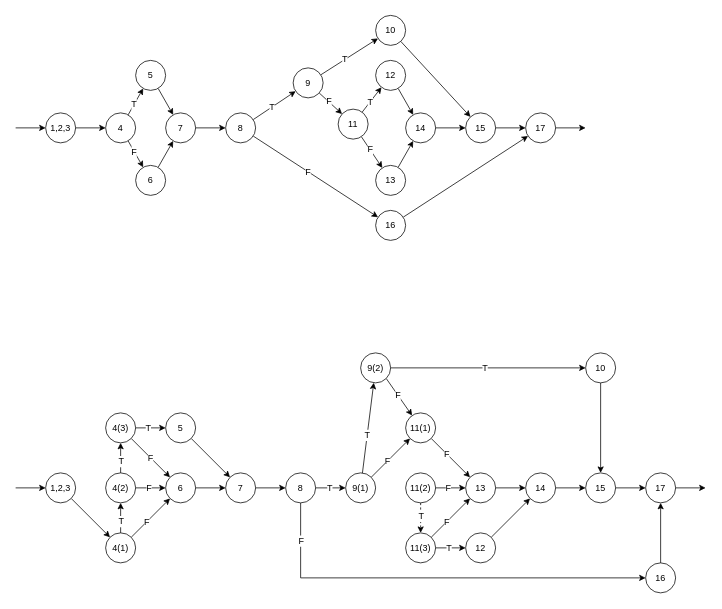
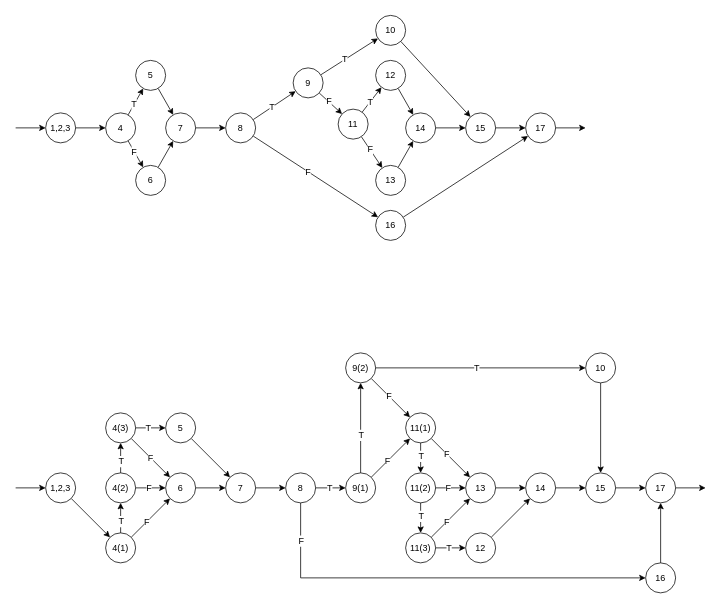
node "9(2)": moved (375, 368) -> (360, 368)
edge "11(1)" -> "11(2)": added, label "T"
edge "11(2)" -> "11(3)": style dashed -> solid
